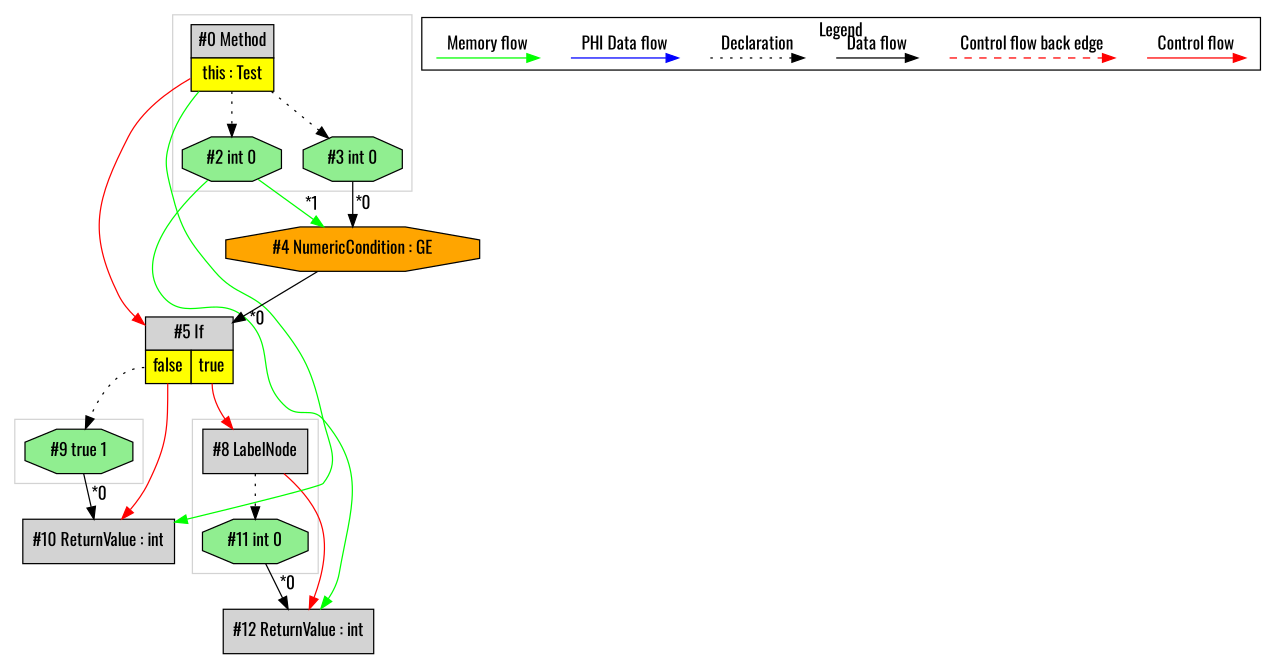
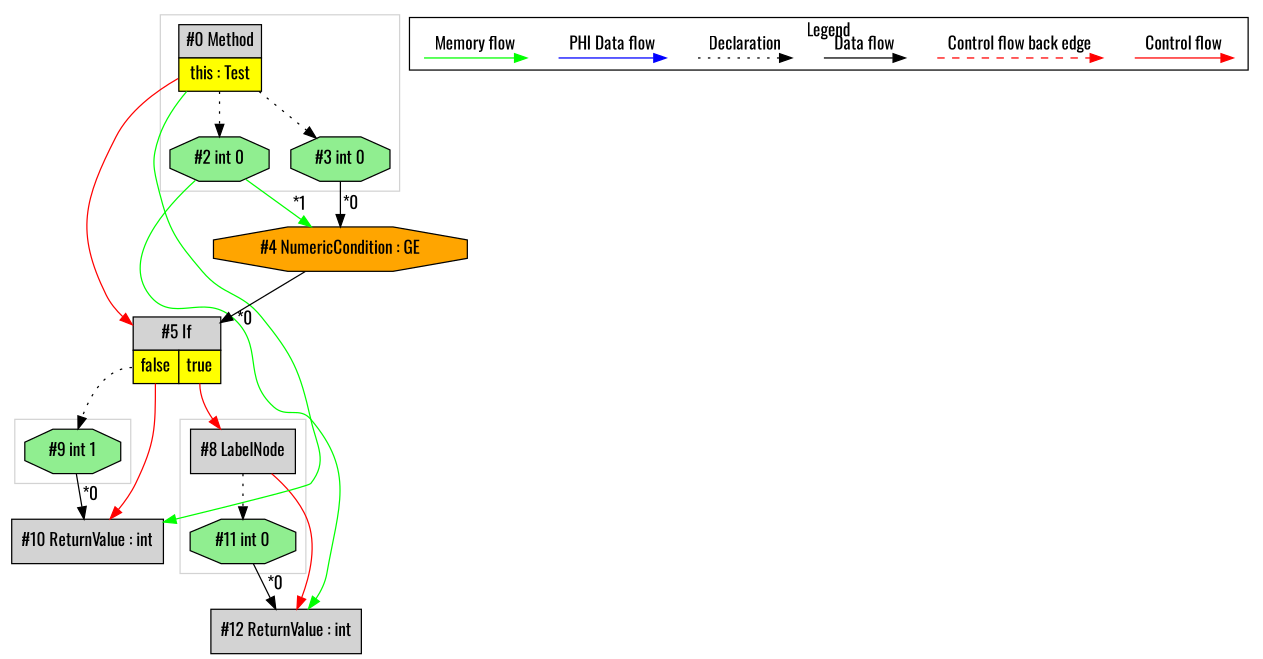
node "#9 true 1": label "#9 true 1" -> "#9 int 1"
